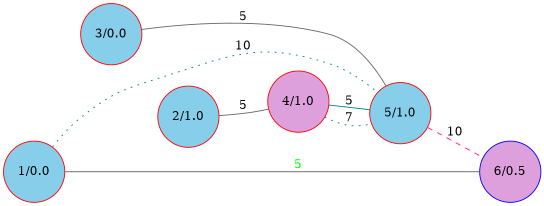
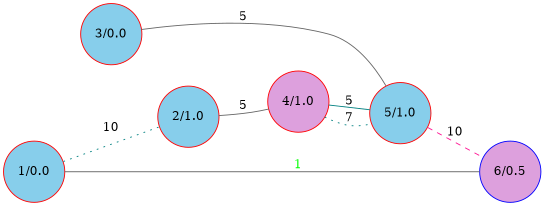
edge "5/1.0" -- "1/0.0": now "2/1.0" -- "1/0.0"
edge "1/0.0" -- "6/0.5": label "5" -> "1"
